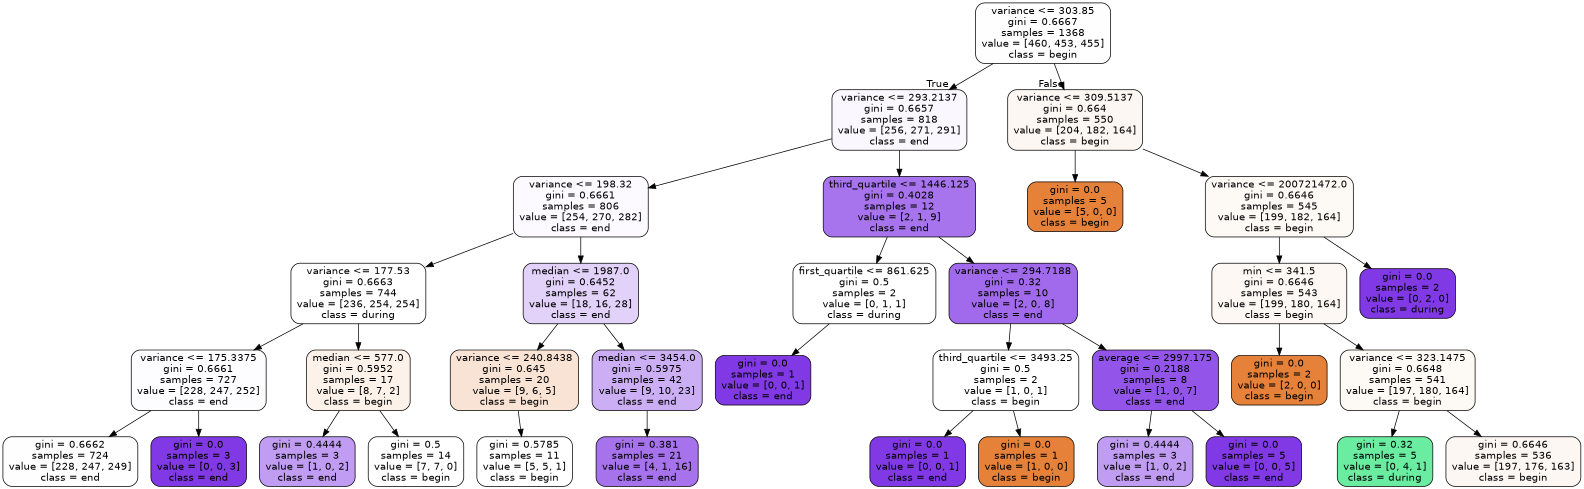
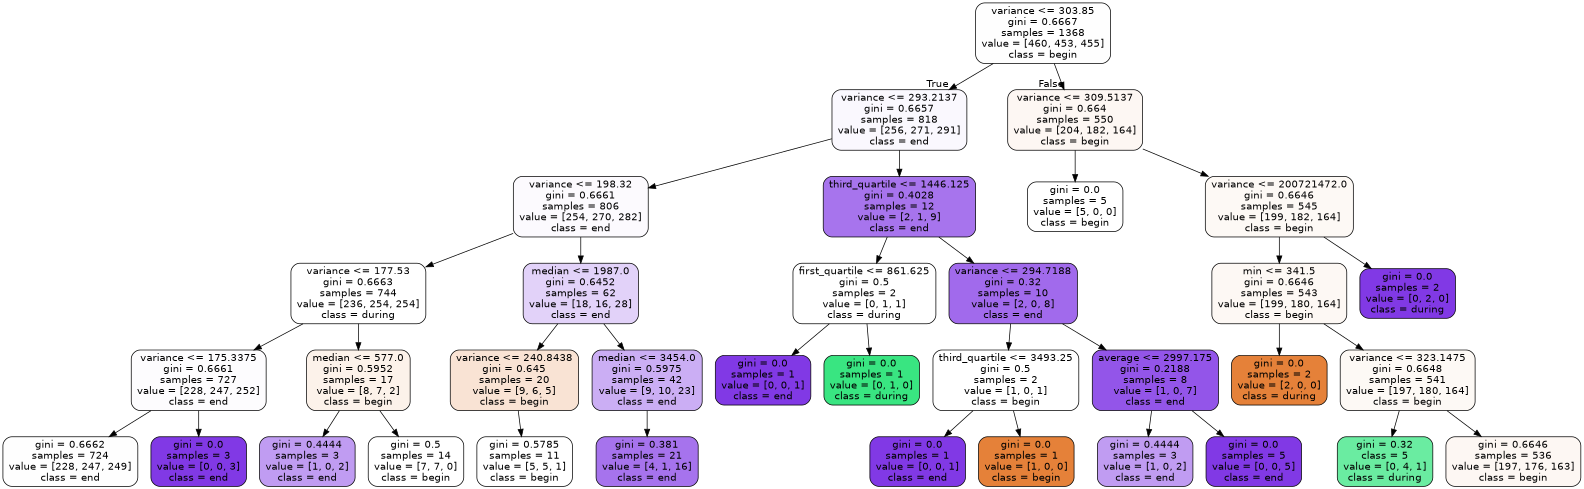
node "gini = 0.0 samples = 5 value = [5, 0, 0] class = begin": fillcolor #e58139ff -> #39e58100
node "gini = 0.0 samples = 1 value = [0, 1, 0] class = during": added
node "gini = 0.0 samples = 2 value = [2, 0, 0] class = begin": label "gini = 0.0 samples = 2 value = [2, 0, 0] class = begin" -> "gini = 0.0 samples = 2 value = [2, 0, 0] class = during"
node "gini = 0.32 samples = 5 value = [0, 4, 1] class = during": label "gini = 0.32 samples = 5 value = [0, 4, 1] class = during" -> "gini = 0.32 class = 5 value = [0, 4, 1] class = during"
